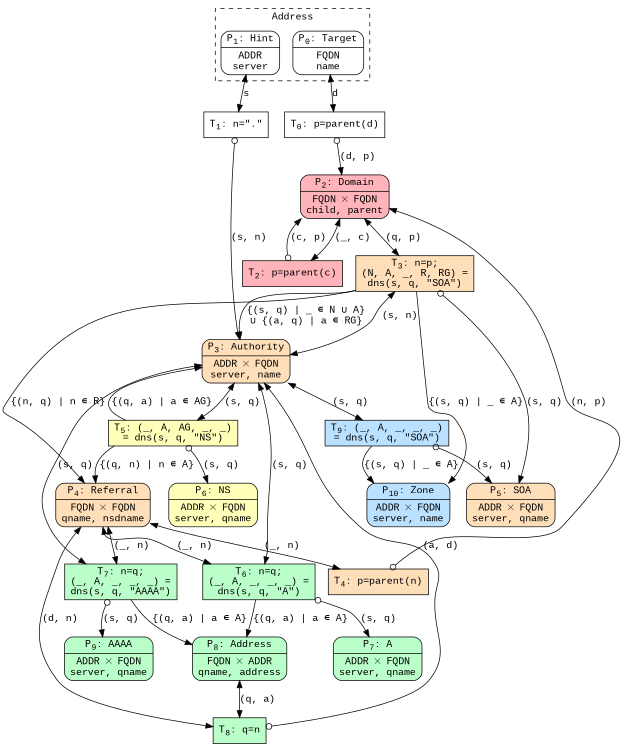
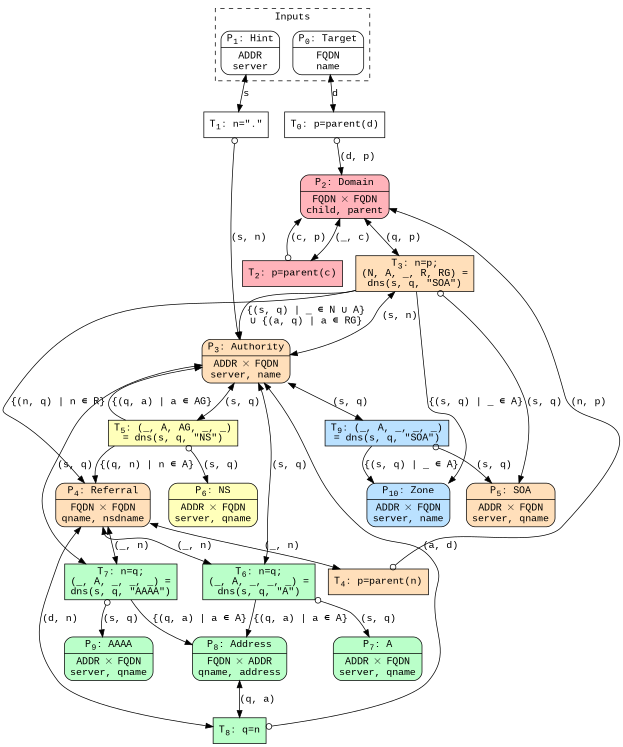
cluster "Address": label "Address" -> "Inputs"
